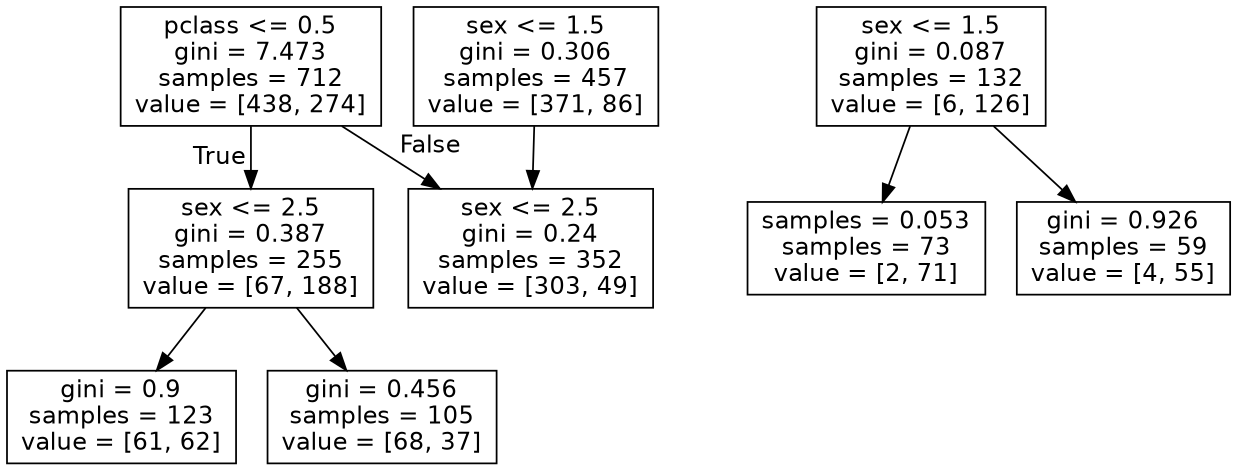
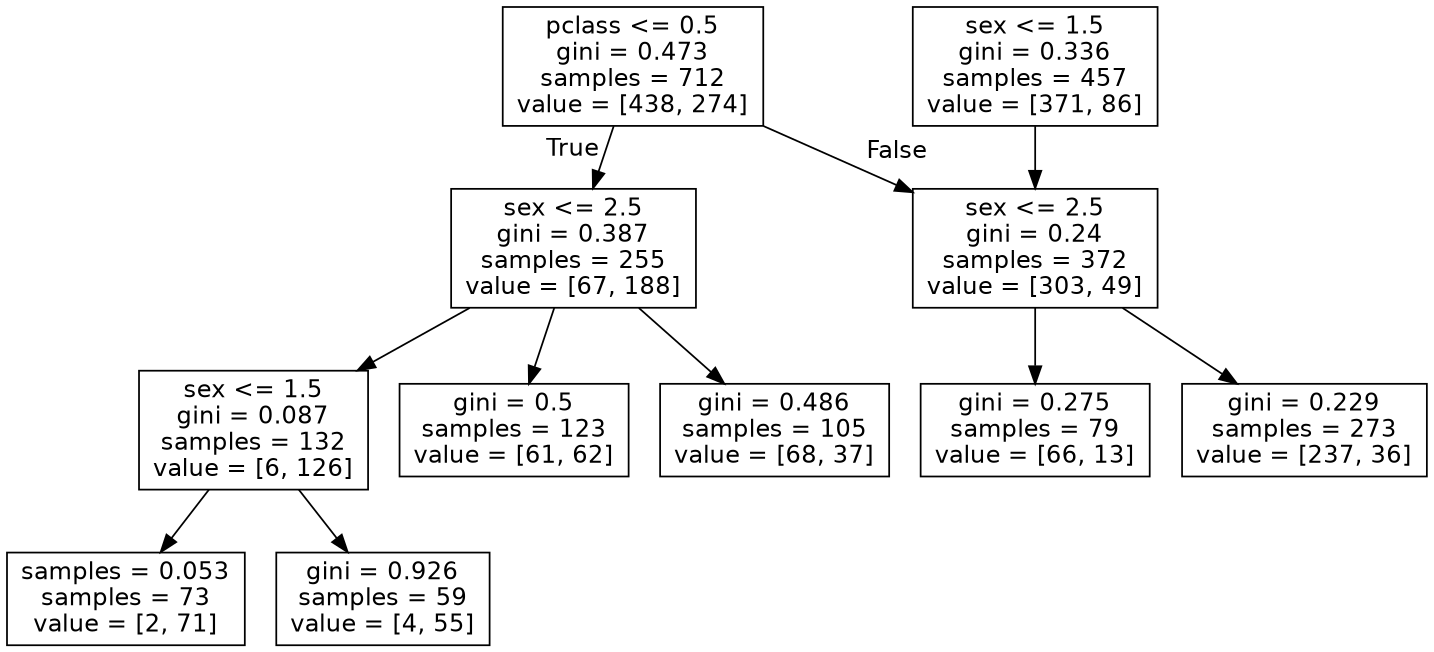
node "pclass <= 0.5 gini = 7.473 samples = 712 value = [438, 274]": label "pclass <= 0.5 gini = 7.473 samples = 712 value = [438, 274]" -> "pclass <= 0.5 gini = 0.473 samples = 712 value = [438, 274]"
node "sex <= 1.5 gini = 0.306 samples = 457 value = [371, 86]": label "sex <= 1.5 gini = 0.306 samples = 457 value = [371, 86]" -> "sex <= 1.5 gini = 0.336 samples = 457 value = [371, 86]"
node "sex <= 2.5 gini = 0.24 samples = 352 value = [303, 49]": label "sex <= 2.5 gini = 0.24 samples = 352 value = [303, 49]" -> "sex <= 2.5 gini = 0.24 samples = 372 value = [303, 49]"
edge "sex <= 2.5 gini = 0.387 samples = 255 value = [67, 188]" -> "sex <= 1.5 gini = 0.087 samples = 132 value = [6, 126]": added
node "gini = 0.9 samples = 123 value = [61, 62]": label "gini = 0.9 samples = 123 value = [61, 62]" -> "gini = 0.5 samples = 123 value = [61, 62]"
node "gini = 0.456 samples = 105 value = [68, 37]": label "gini = 0.456 samples = 105 value = [68, 37]" -> "gini = 0.486 samples = 105 value = [68, 37]"
node "gini = 0.275 samples = 79 value = [66, 13]": added
node "gini = 0.229 samples = 273 value = [237, 36]": added
